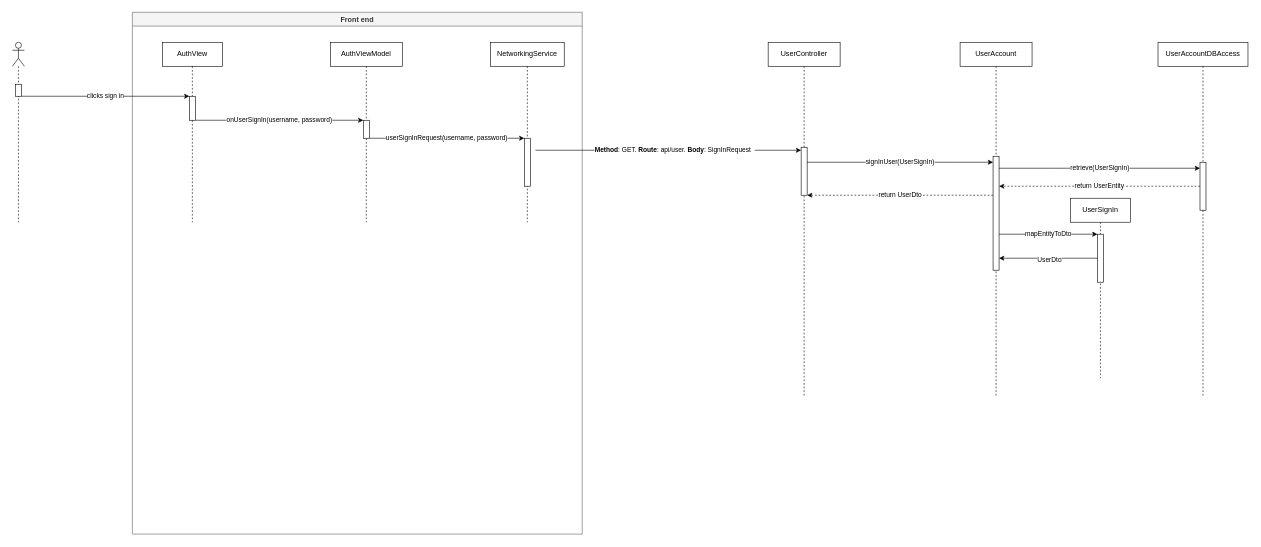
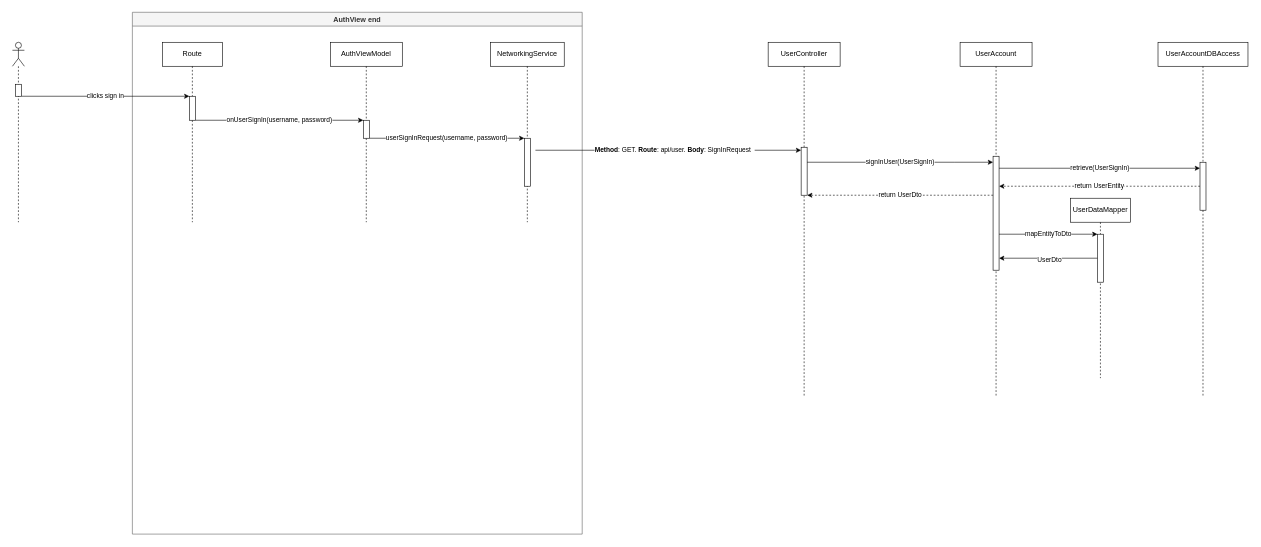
node "Front end": label "Front end" -> "AuthView end"
node "AuthView": label "AuthView" -> "Route"
node "UserSignIn": label "UserSignIn" -> "UserDataMapper"
